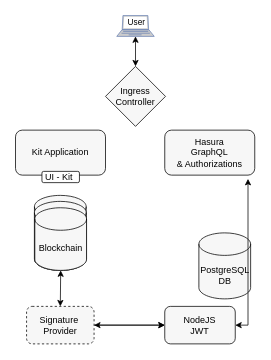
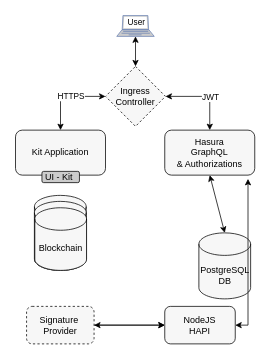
node "Ingress Controller": style solid -> dashed
edge "Ingress Controller" -- "Hasura GraphQL & Authorizations": added, label "JWT"
edge "Ingress Controller" -- "Kit Application": added, label "HTTPS"
node "UI - Kit": fillcolor #ffffff -> #cccccc
edge "Hasura GraphQL & Authorizations" -- "PostgreSQL DB": added
edge "Blockchain" -- "Signature Provider": removed
node "NodeJS JWT": label "NodeJS JWT" -> "NodeJS HAPI"
